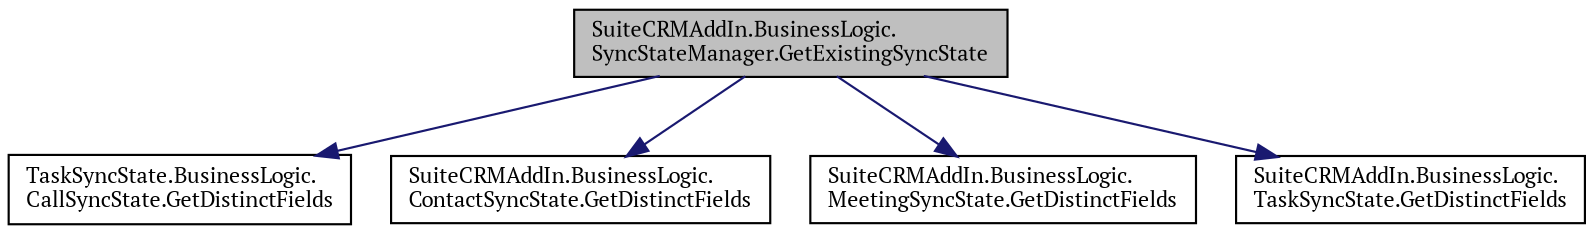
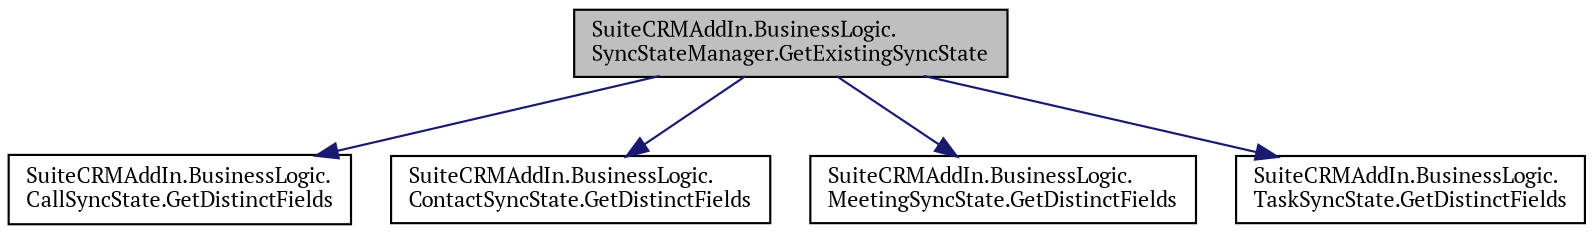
node "TaskSyncState.BusinessLogic. CallSyncState.GetDistinctFields": label "TaskSyncState.BusinessLogic. CallSyncState.GetDistinctFields" -> "SuiteCRMAddIn.BusinessLogic. CallSyncState.GetDistinctFields"
